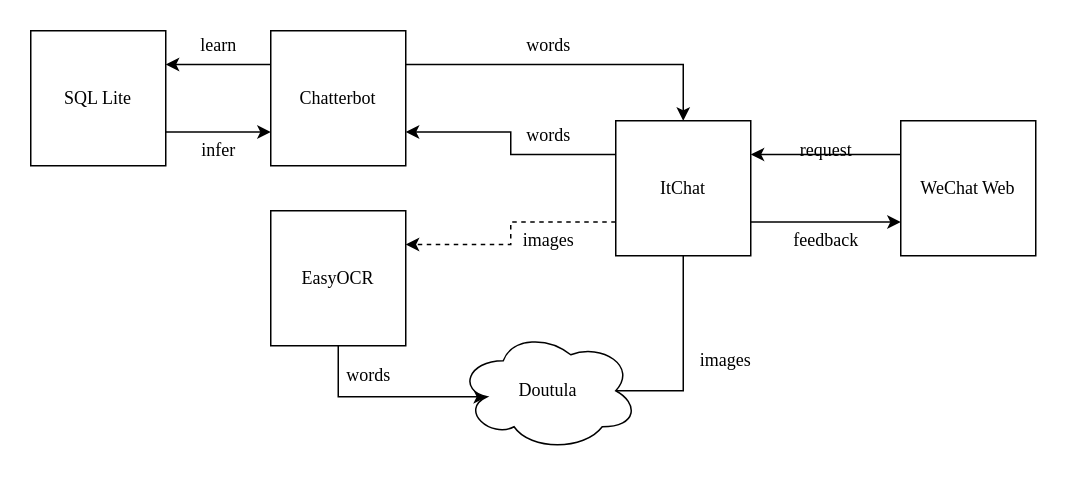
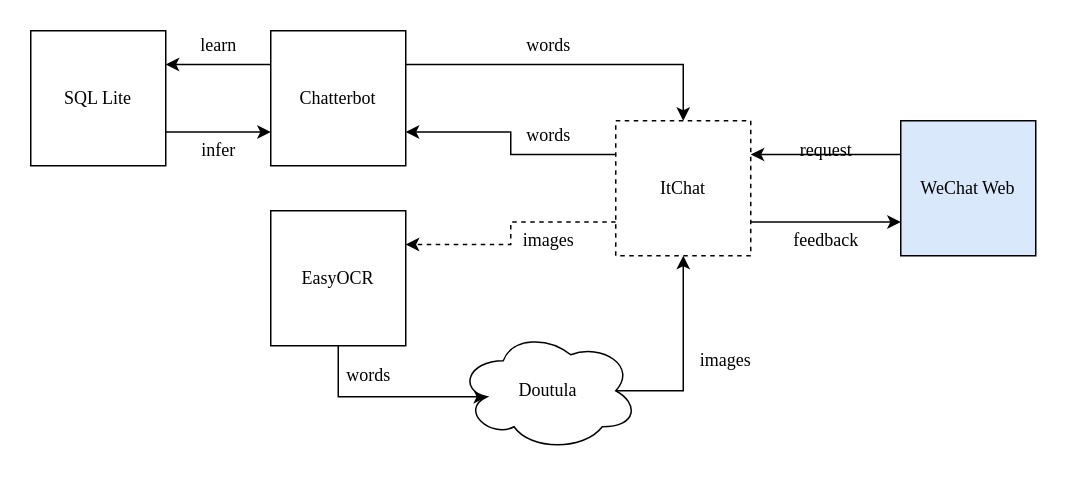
node "ItChat": style solid -> dashed
node "WeChat Web": fillcolor #ffffff -> #dae8fc
edge "ItChat" -- "Doutula": arrowhead none -> classic
